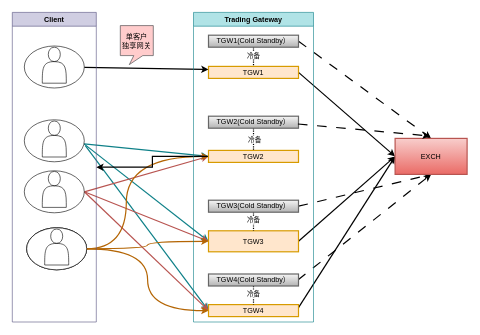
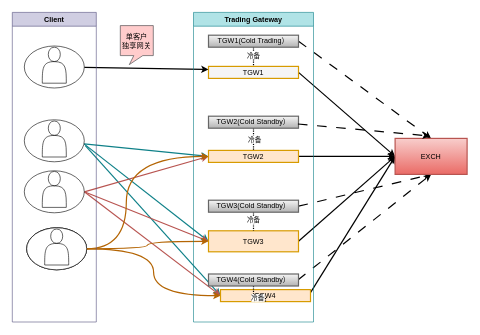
node "TGW1(Cold Standby）": label "TGW1(Cold Standby）" -> "TGW1(Cold Trading）"
node "TGW1": fillcolor #ffe6cc -> #f5f5f5
edge "TGW2" -> "Client": now "TGW2" -> "EXCH"
node "TGW4": moved (254, 311) -> (266, 296)
